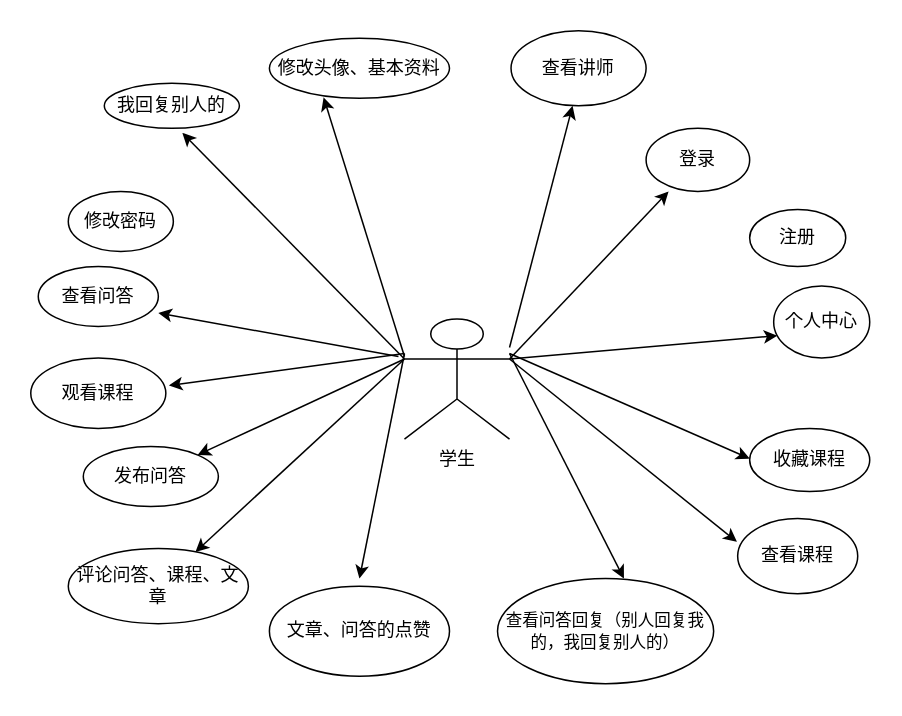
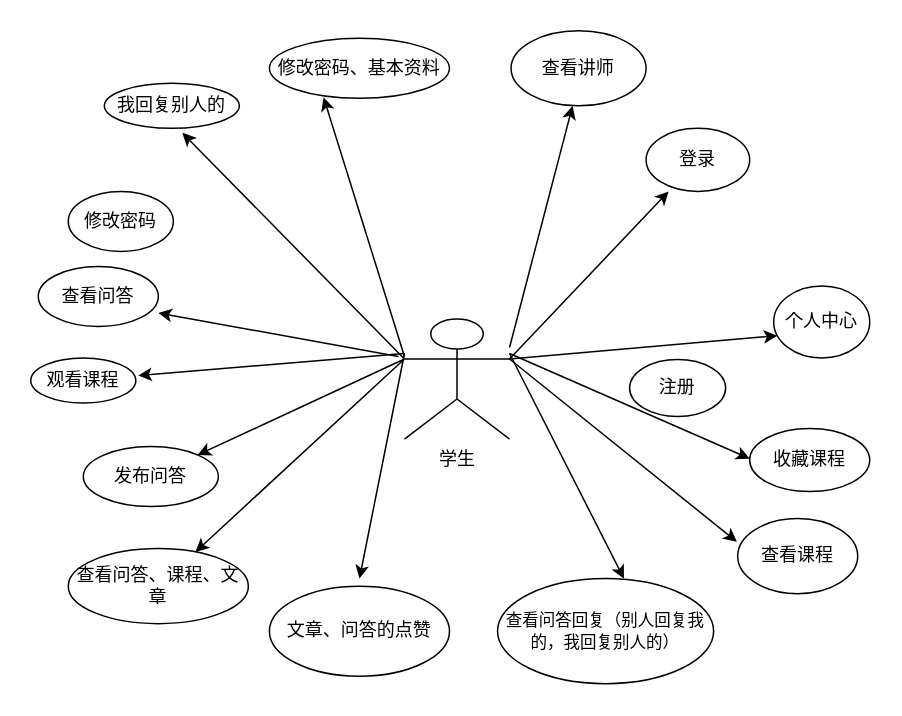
node "修改头像、基本资料": label "修改头像、基本资料" -> "修改密码、基本资料"
node "注册": moved (797, 238) -> (677, 388)
node "观看课程": size 135x71 -> 105x45
node "评论问答、课程、文章": label "评论问答、课程、文章" -> "查看问答、课程、文章"
